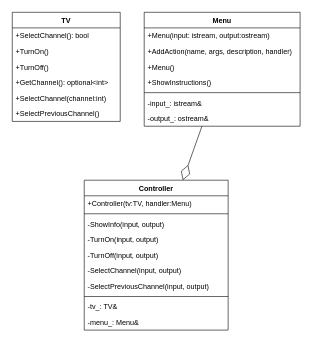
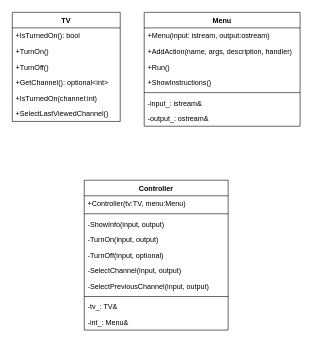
node "+SelectChannel(): bool": label "+SelectChannel(): bool" -> "+IsTurnedOn(): bool"
node "+Menu()": label "+Menu()" -> "+Run()"
node "+SelectChannel(channel:int)": label "+SelectChannel(channel:int)" -> "+IsTurnedOn(channel:int)"
node "+SelectPreviousChannel()": label "+SelectPreviousChannel()" -> "+SelectLastViewedChannel()"
edge "Menu" -> "Controller": removed
node "+Controller(tv:TV, handler:Menu)": label "+Controller(tv:TV, handler:Menu)" -> "+Controller(tv:TV, menu:Menu)"
node "-TurnOff(input, output)": label "-TurnOff(input, output)" -> "-TurnOff(input, optional)"
node "-menu_: Menu&": label "-menu_: Menu&" -> "-int_: Menu&"
